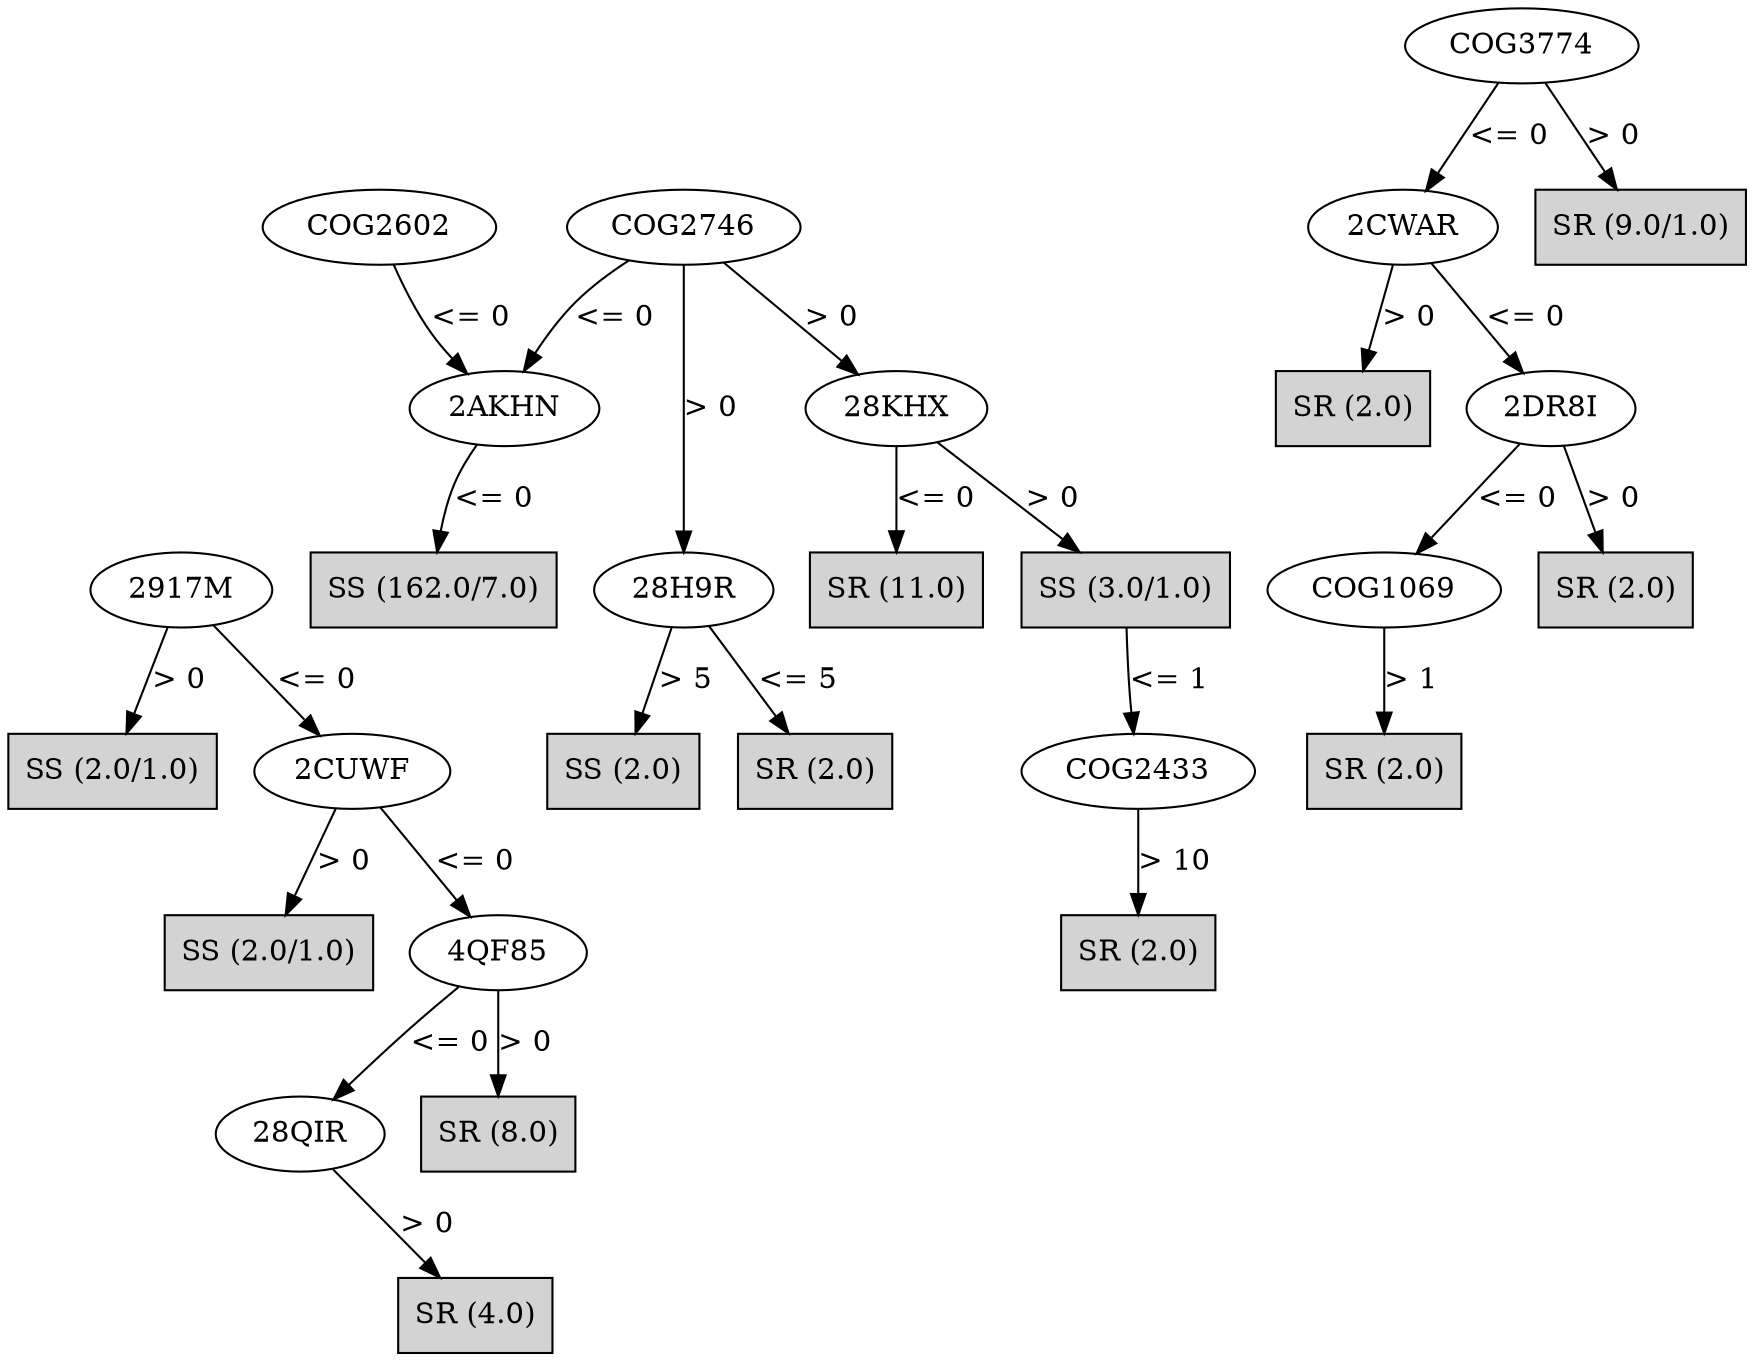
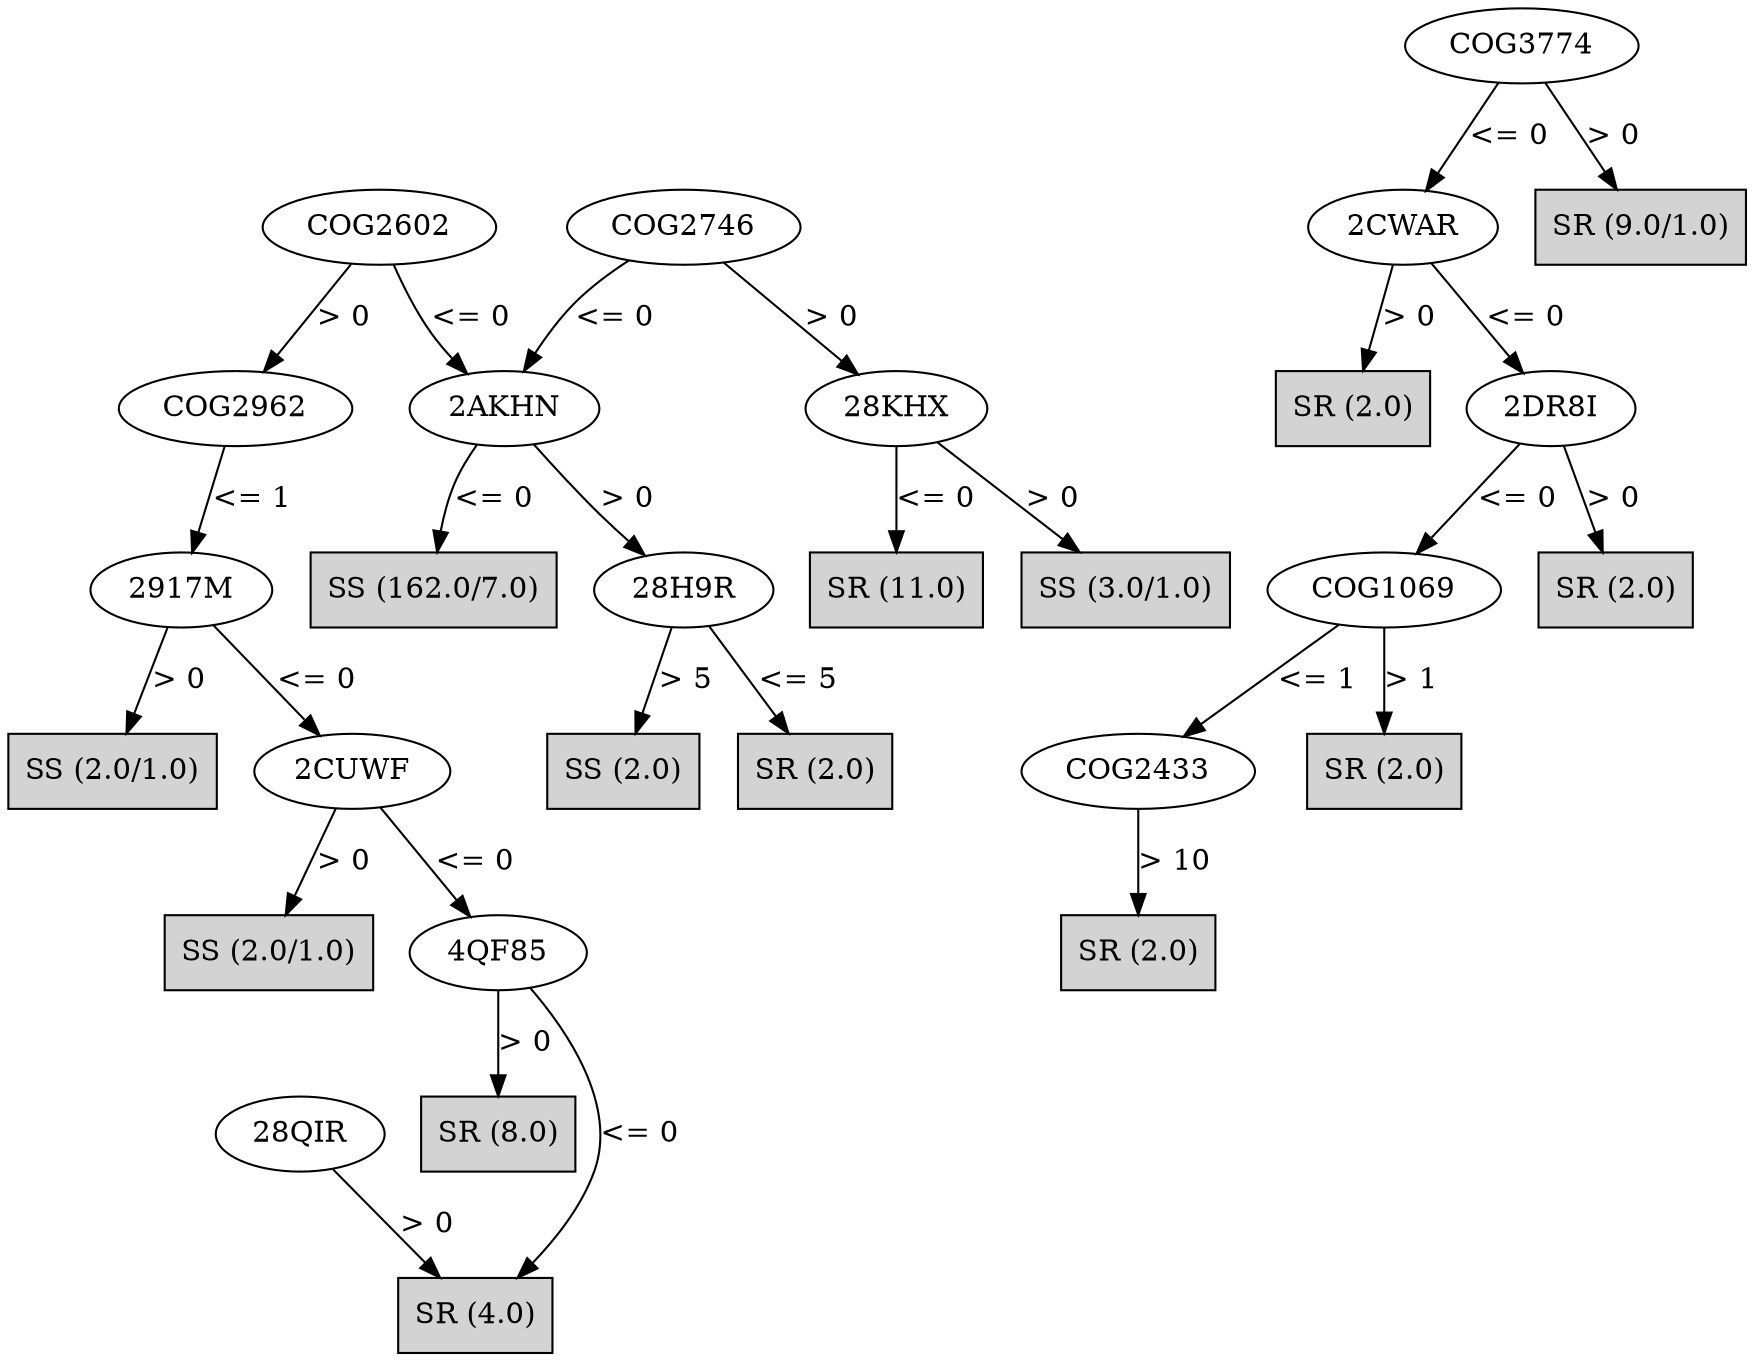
edge "COG2746" -> "28H9R": now "2AKHN" -> "28H9R"
node "COG2962": added
edge "SS (3.0/1.0)" -> "COG2433": now "COG1069" -> "COG2433"
edge "4QF85" -> "28QIR": now "4QF85" -> "SR (4.0)"
